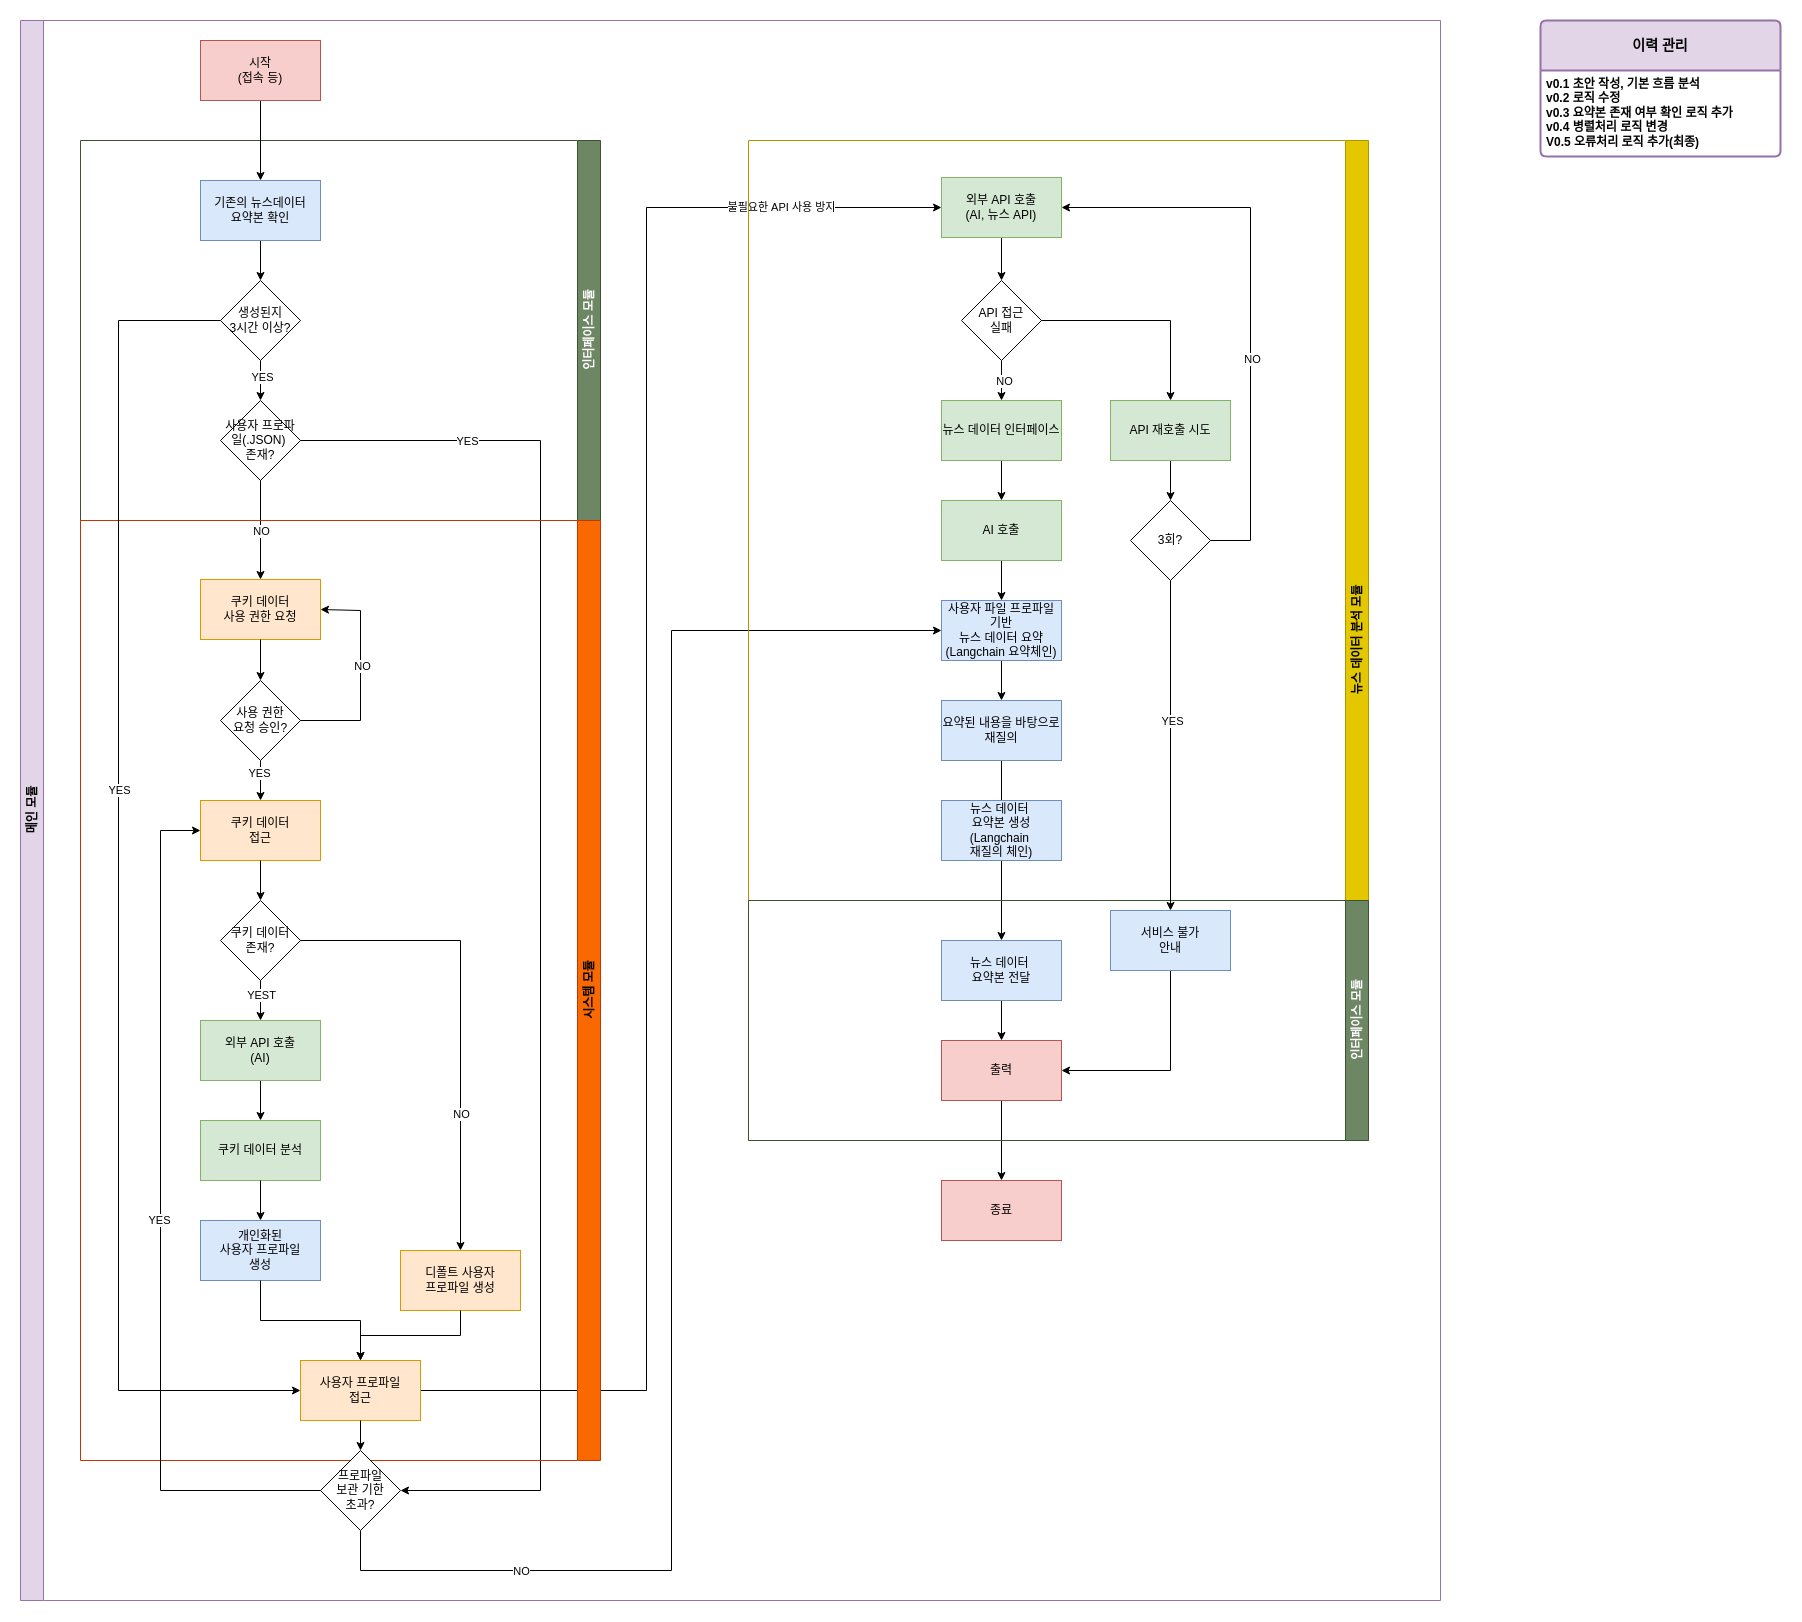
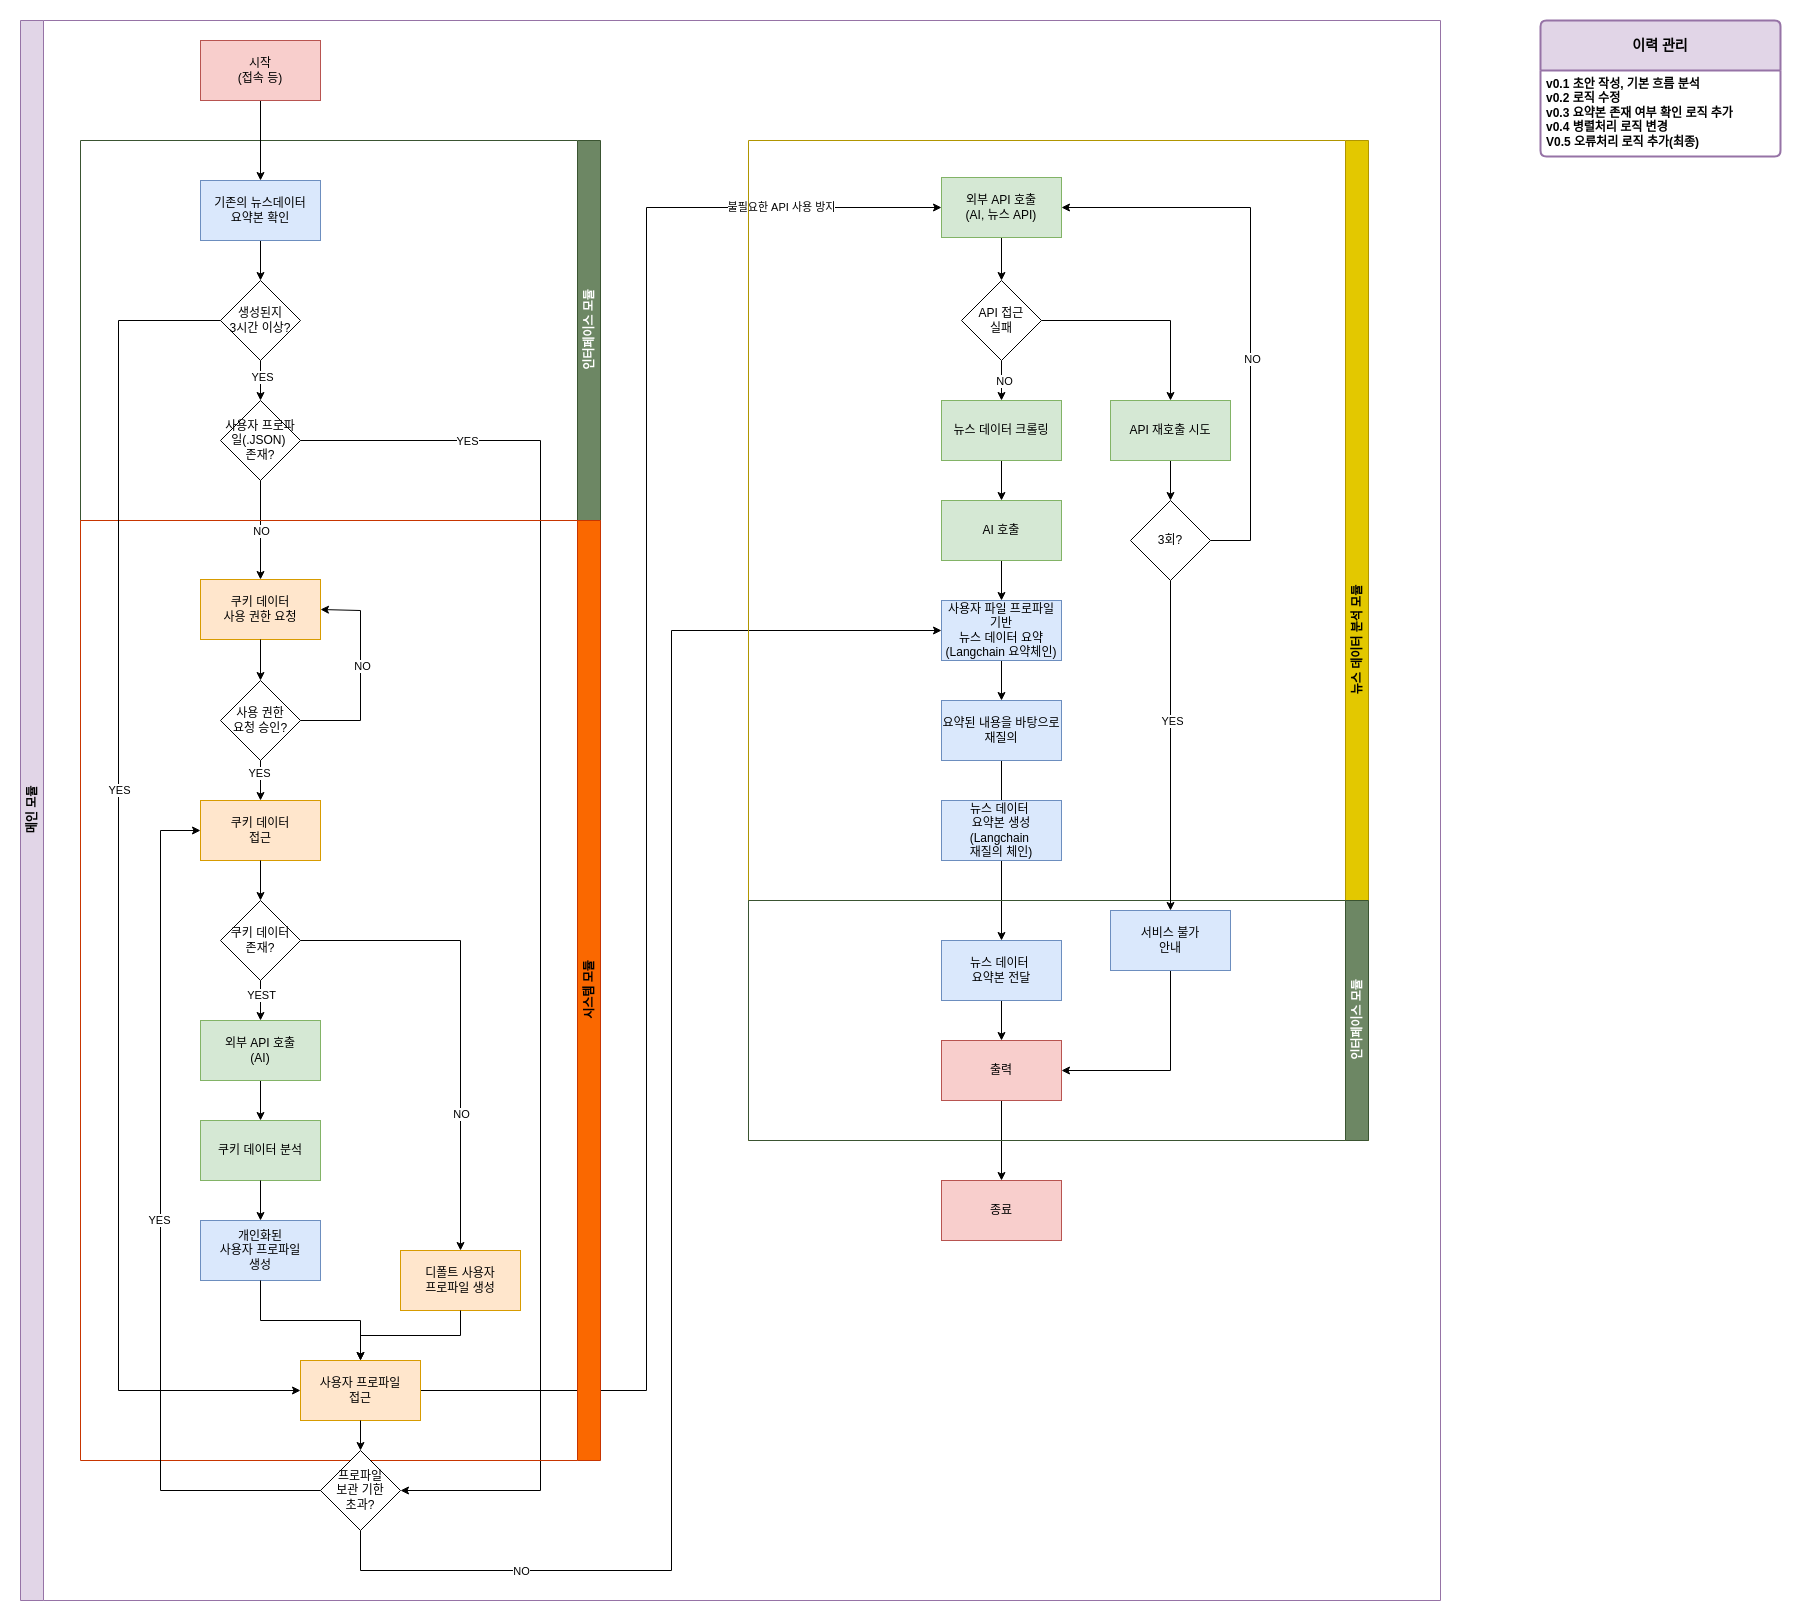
node "뉴스 데이터 인터페이스": label "뉴스 데이터 인터페이스" -> "뉴스 데이터 크롤링"
